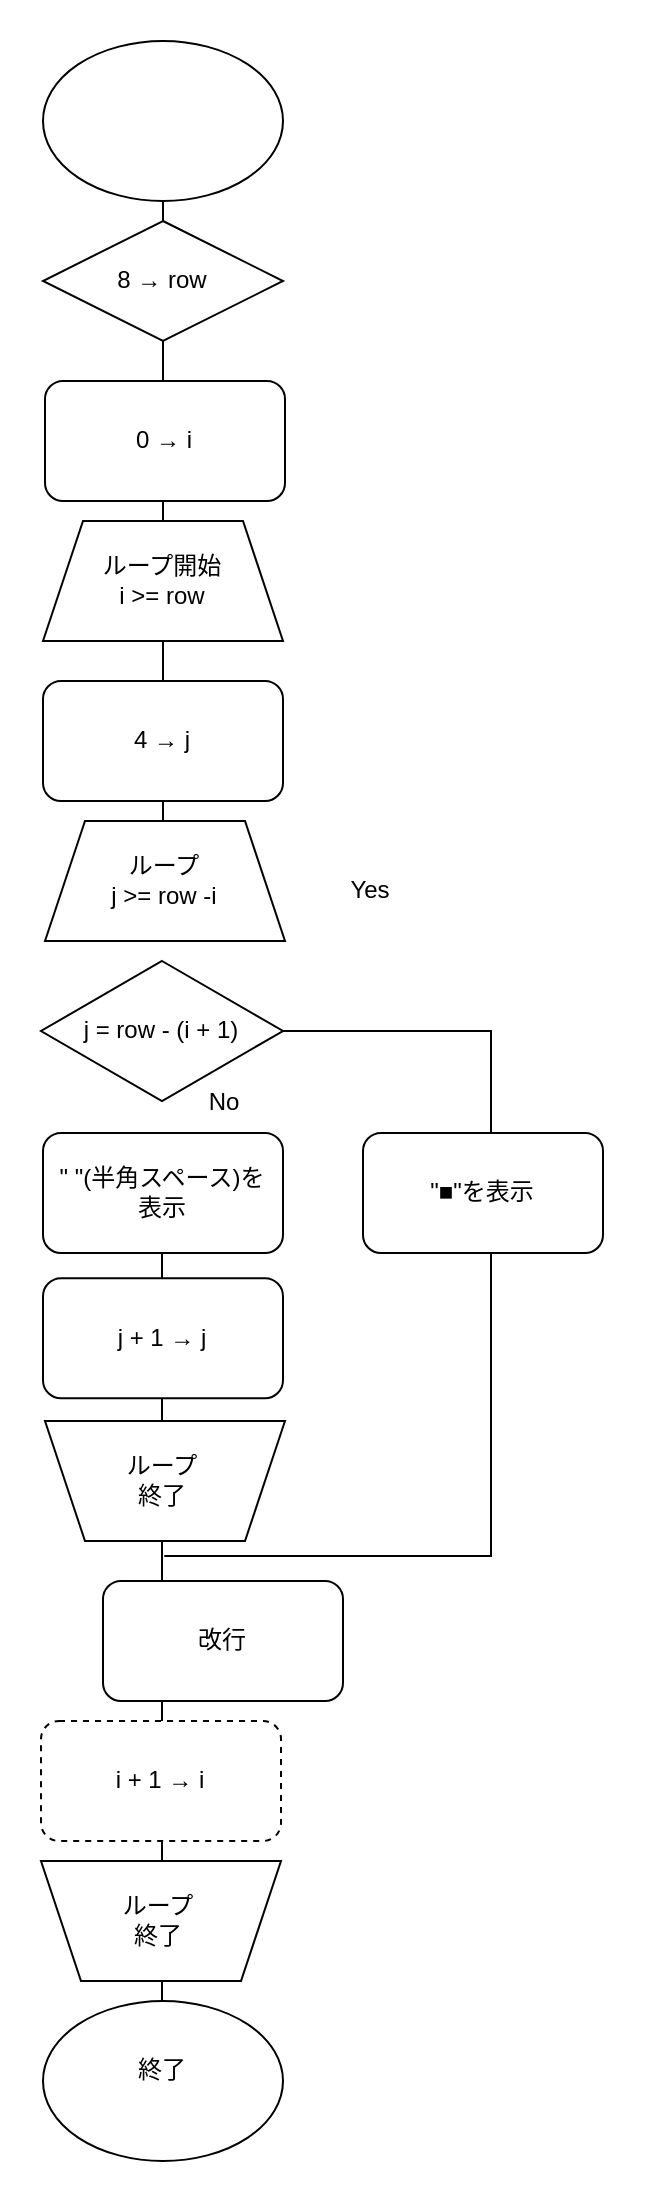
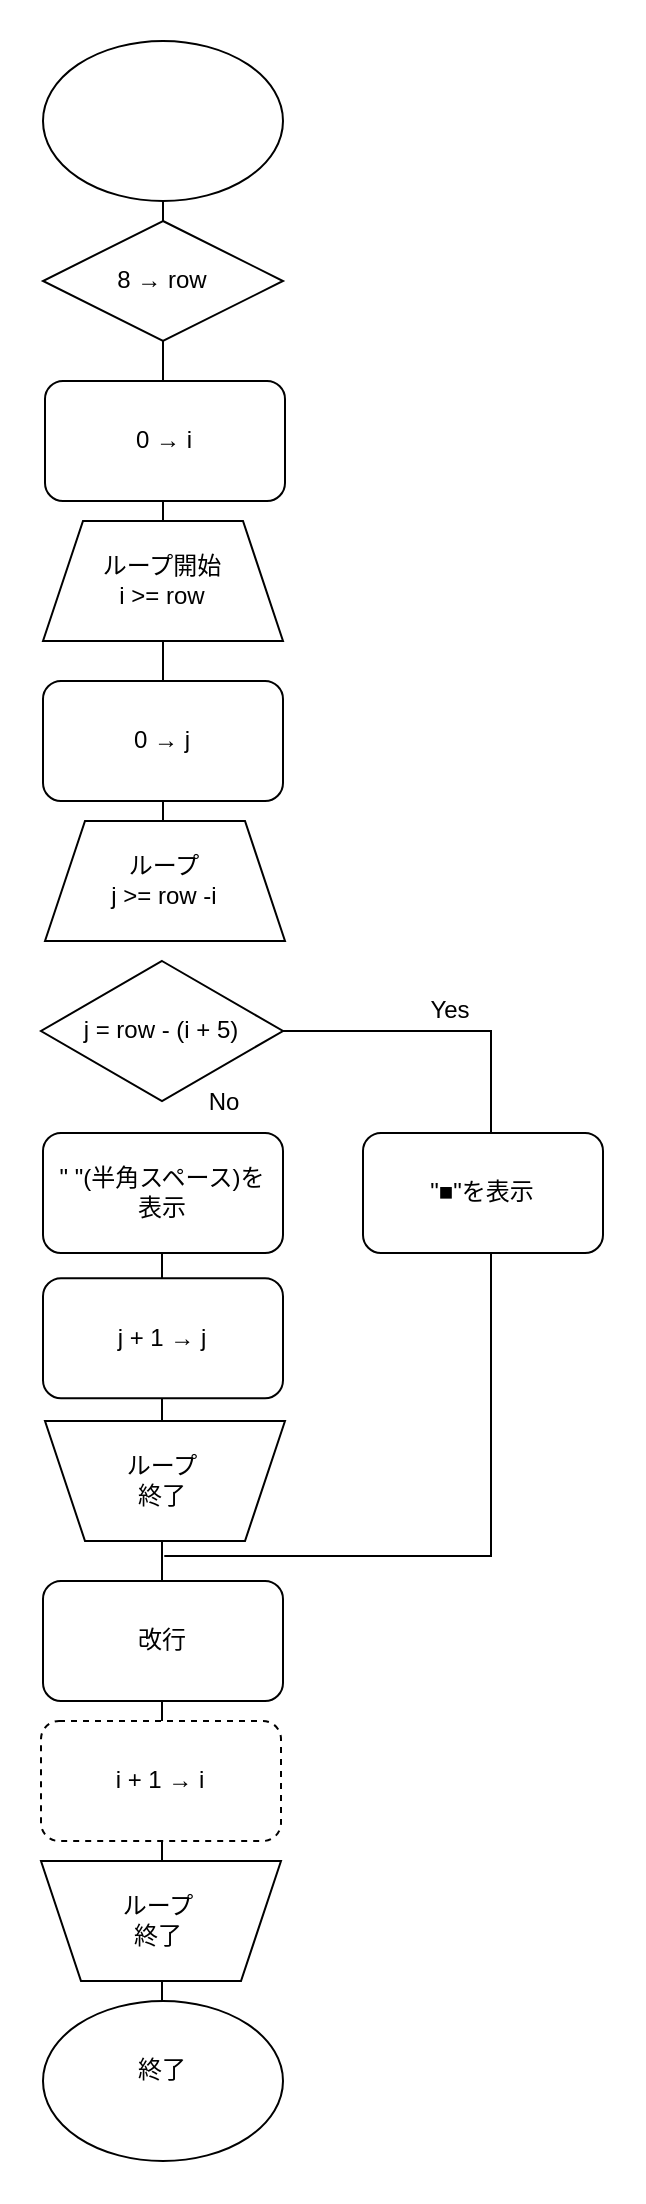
node "4 → j": label "4 → j" -> "0 → j"
node "Yes": moved (371, 891) -> (451, 1011)
node "j = row - (i + 1)": label "j = row - (i + 1)" -> "j = row - (i + 5)"
node "改行": moved (223, 1641) -> (163, 1641)
